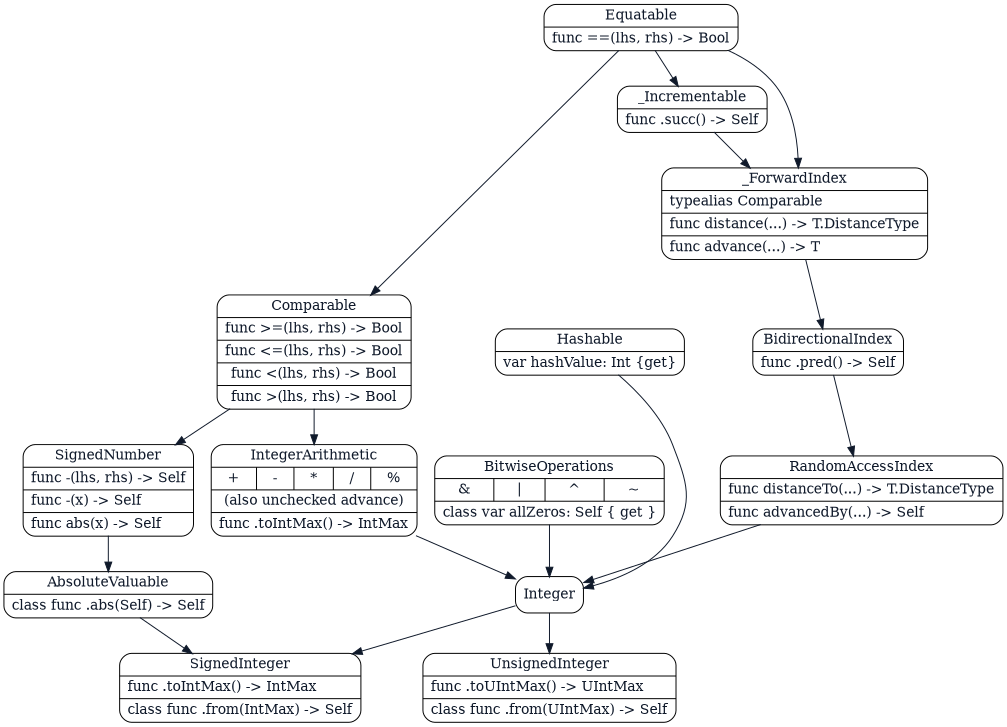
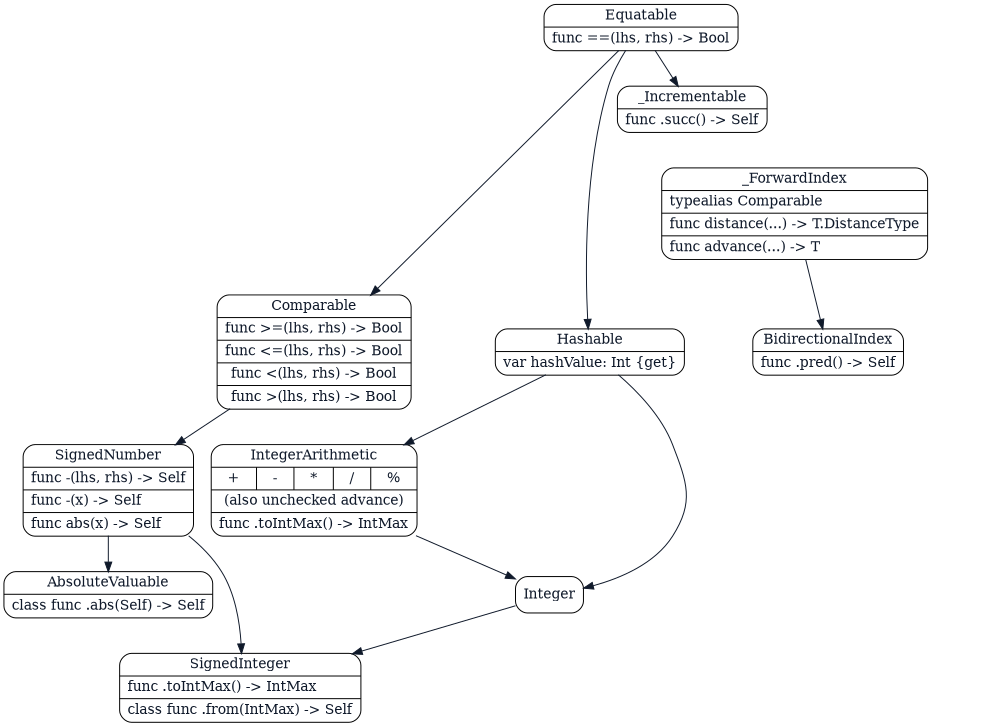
edge "Equatable" -> "_ForwardIndex": now "Equatable" -> "Hashable"
edge "_Incrementable" -> "_ForwardIndex": removed
edge "Comparable" -> "IntegerArithmetic": now "Hashable" -> "IntegerArithmetic"
node "BitwiseOperations": removed
node "RandomAccessIndex": removed
edge "AbsoluteValuable" -> "SignedInteger": now "SignedNumber" -> "SignedInteger"
node "UnsignedInteger": removed
